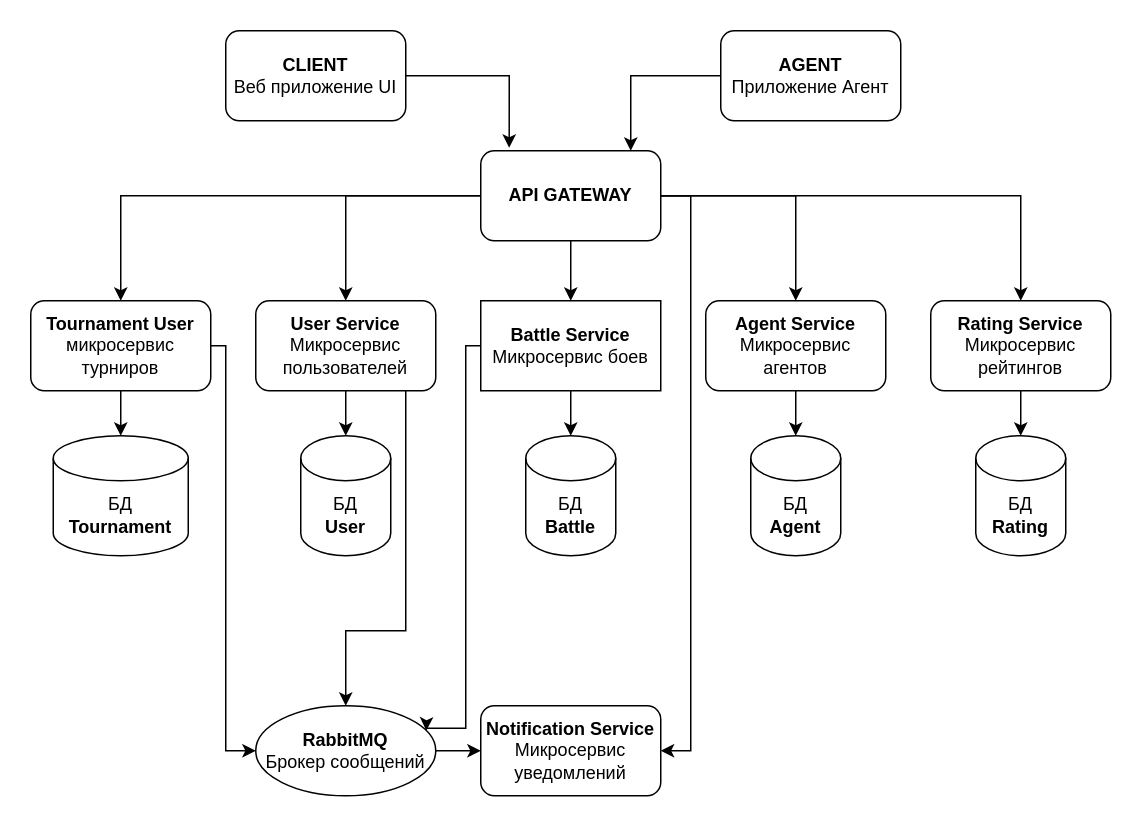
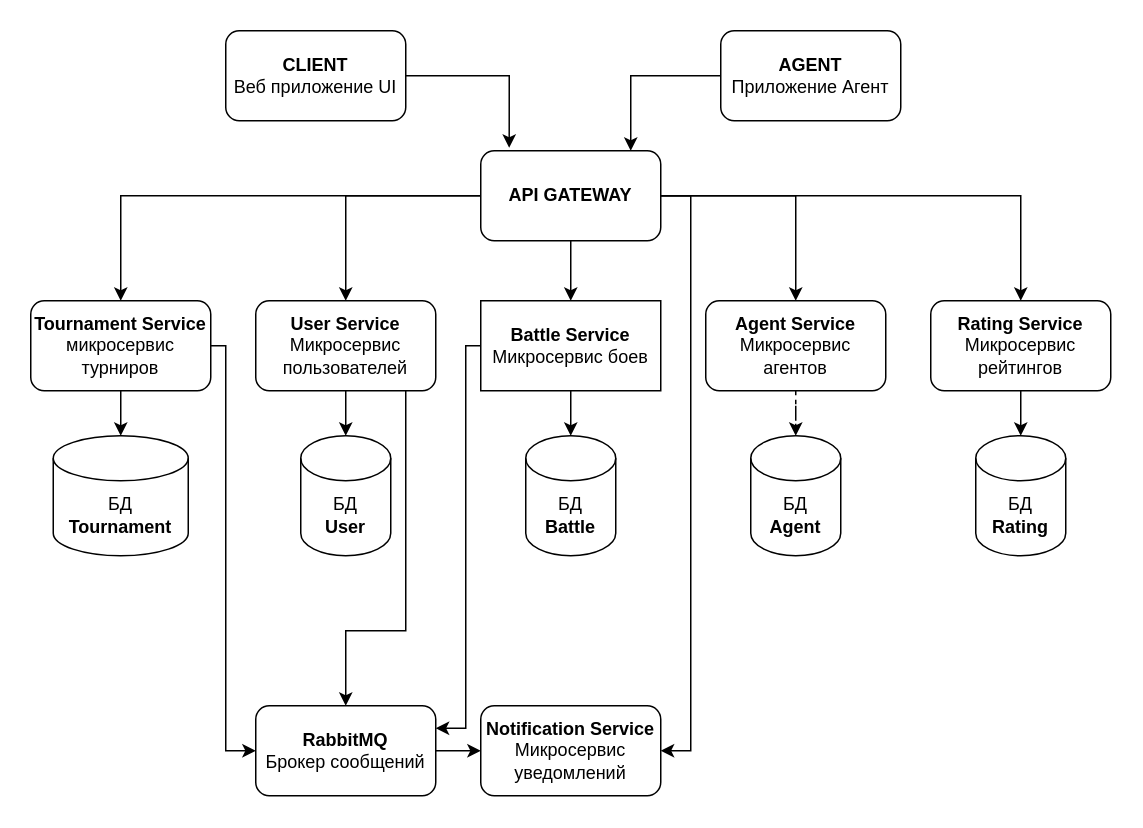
node "Tournament User микросервис турниров": label "Tournament User микросервис турниров" -> "Tournament Service микросервис турниров"
edge "Agent Service Микросервис агентов" -> "БД Agent": style solid -> dashed
node "RabbitMQ Брокер сообщений": shape ellipse -> rounded rectangle
